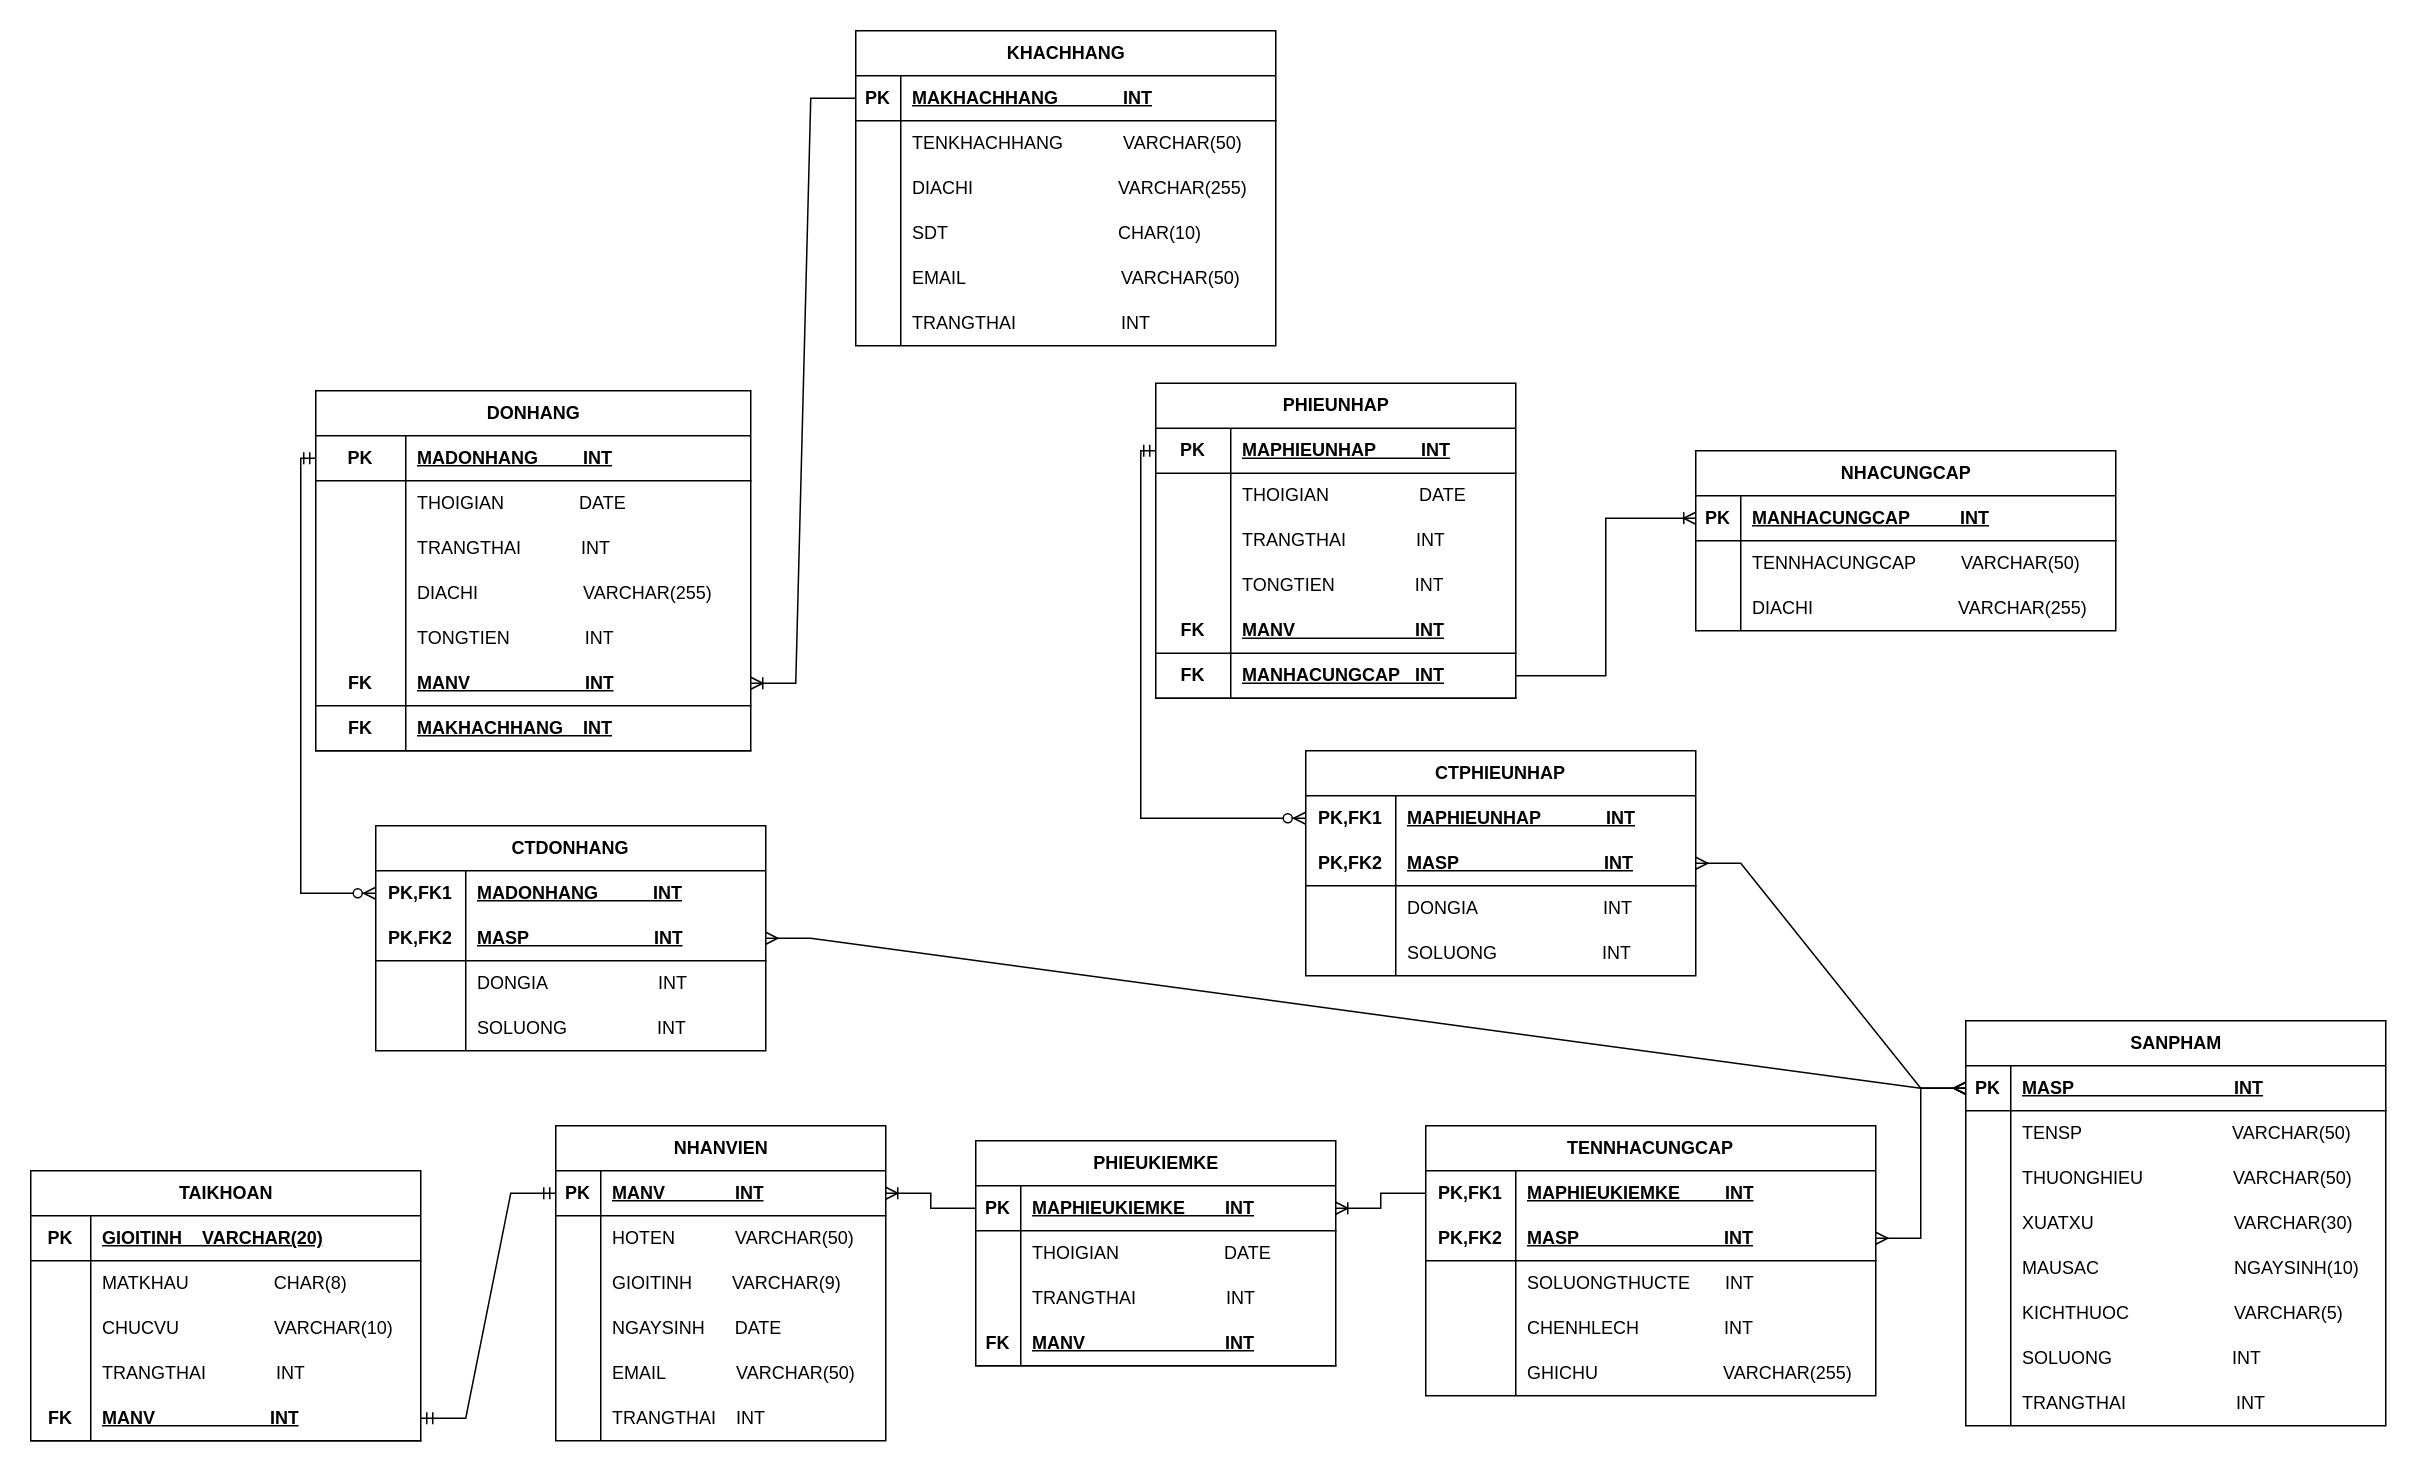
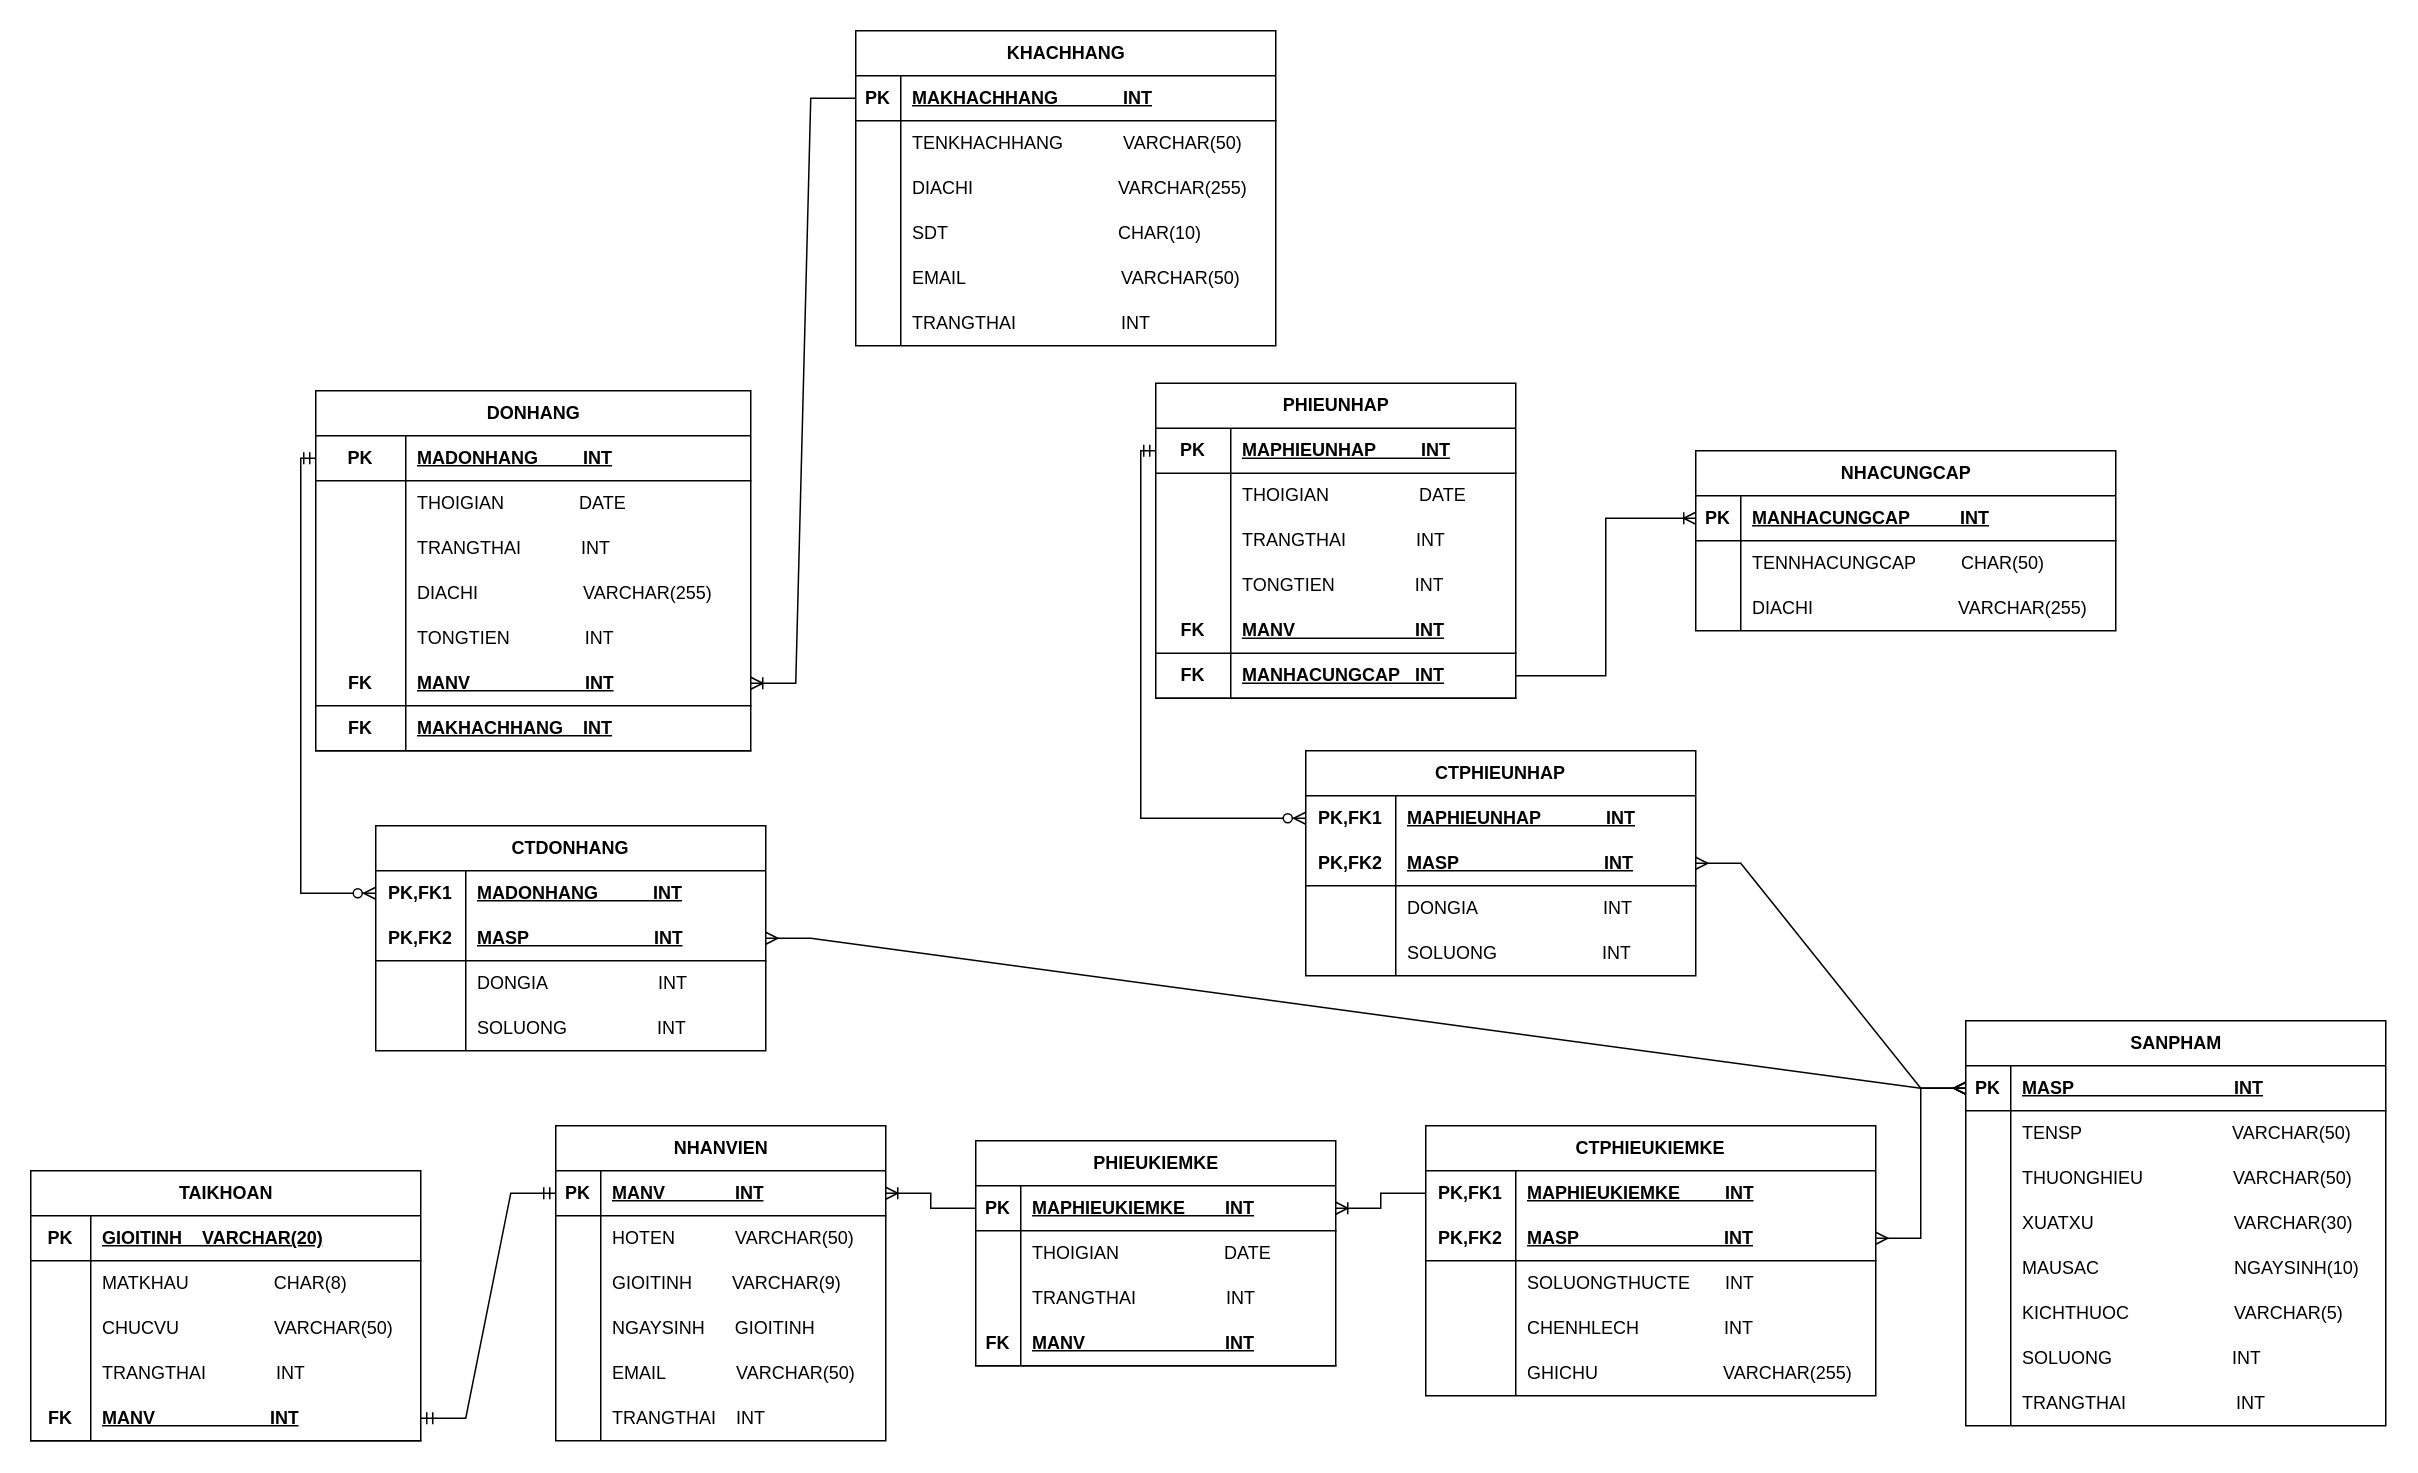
node "TENNHACUNGCAP VARCHAR(50)": label "TENNHACUNGCAP VARCHAR(50)" -> "TENNHACUNGCAP CHAR(50)"
node "TENNHACUNGCAP": label "TENNHACUNGCAP" -> "CTPHIEUKIEMKE"
node "CHUCVU VARCHAR(10)": label "CHUCVU VARCHAR(10)" -> "CHUCVU VARCHAR(50)"
node "NGAYSINH DATE": label "NGAYSINH DATE" -> "NGAYSINH GIOITINH"
